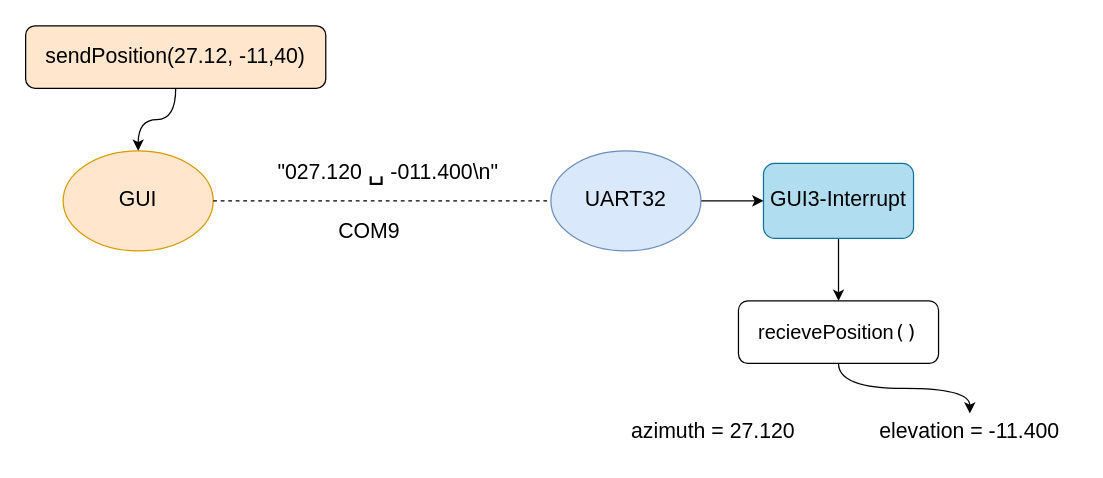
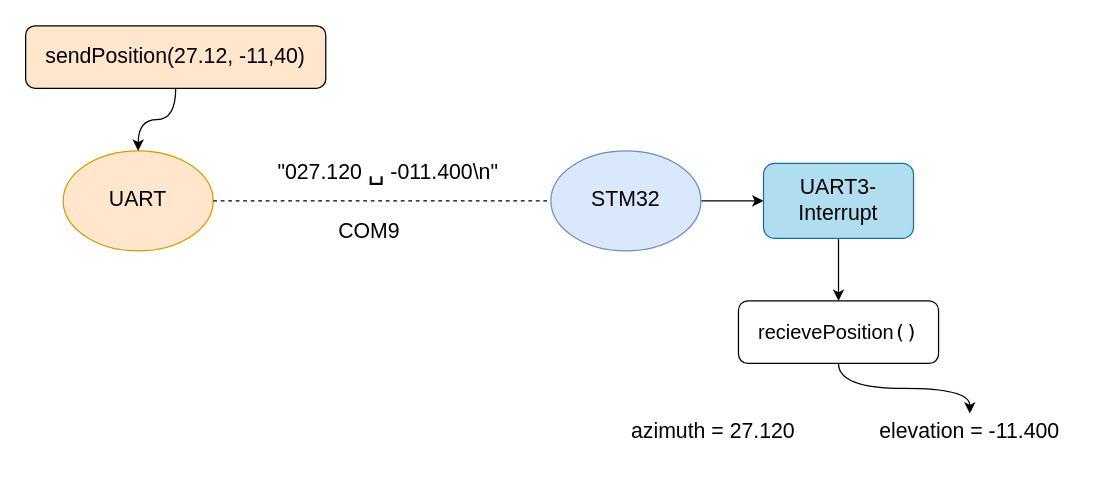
node "GUI": label "GUI" -> "UART"
node "UART32": label "UART32" -> "STM32"
node "GUI3-Interrupt": label "GUI3-Interrupt" -> "UART3-Interrupt"
